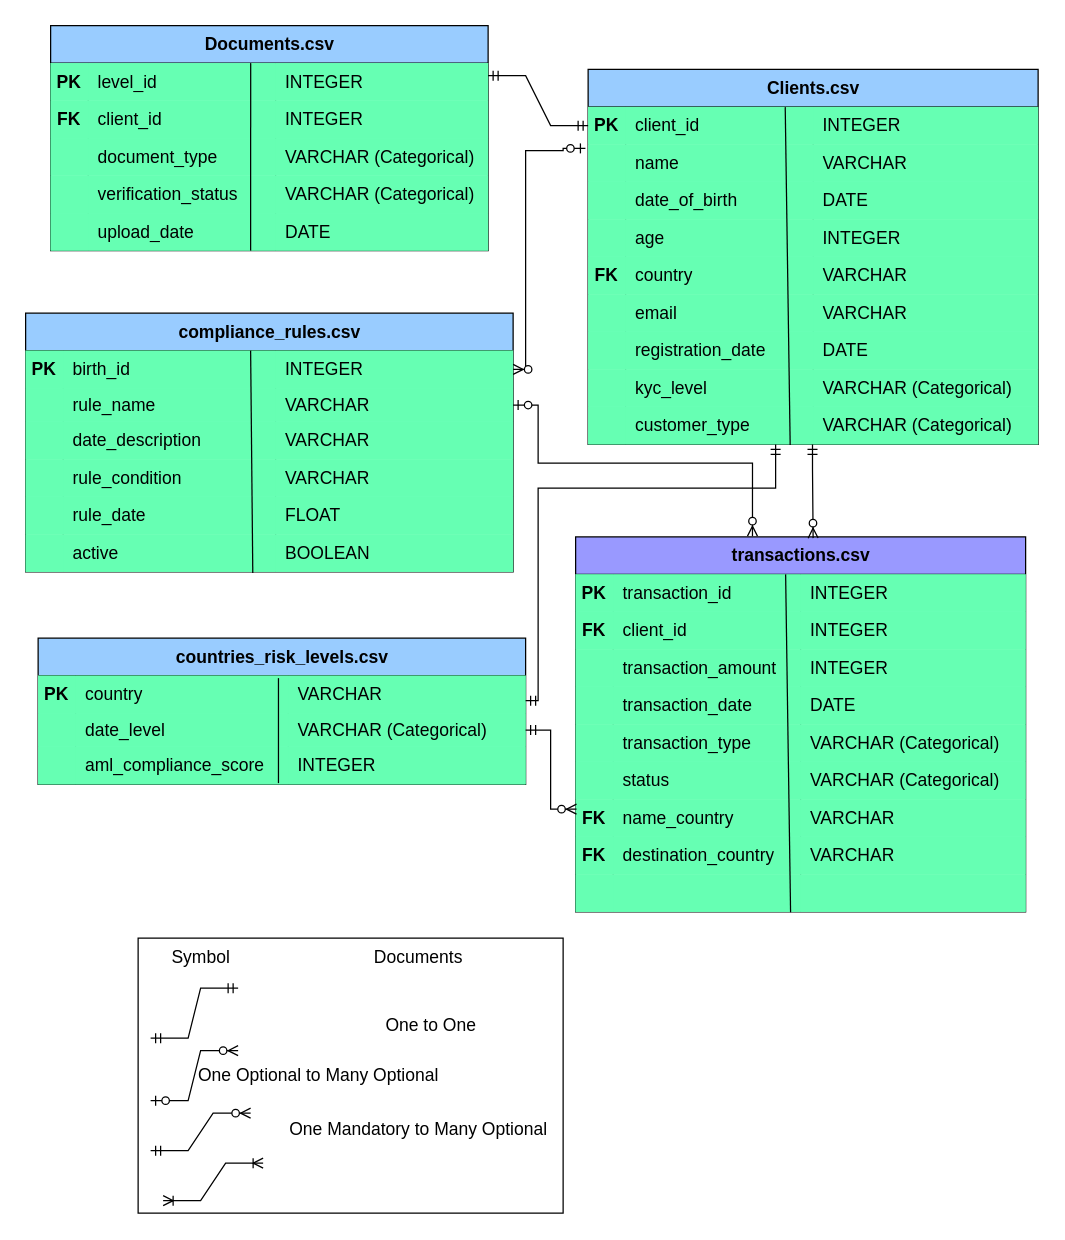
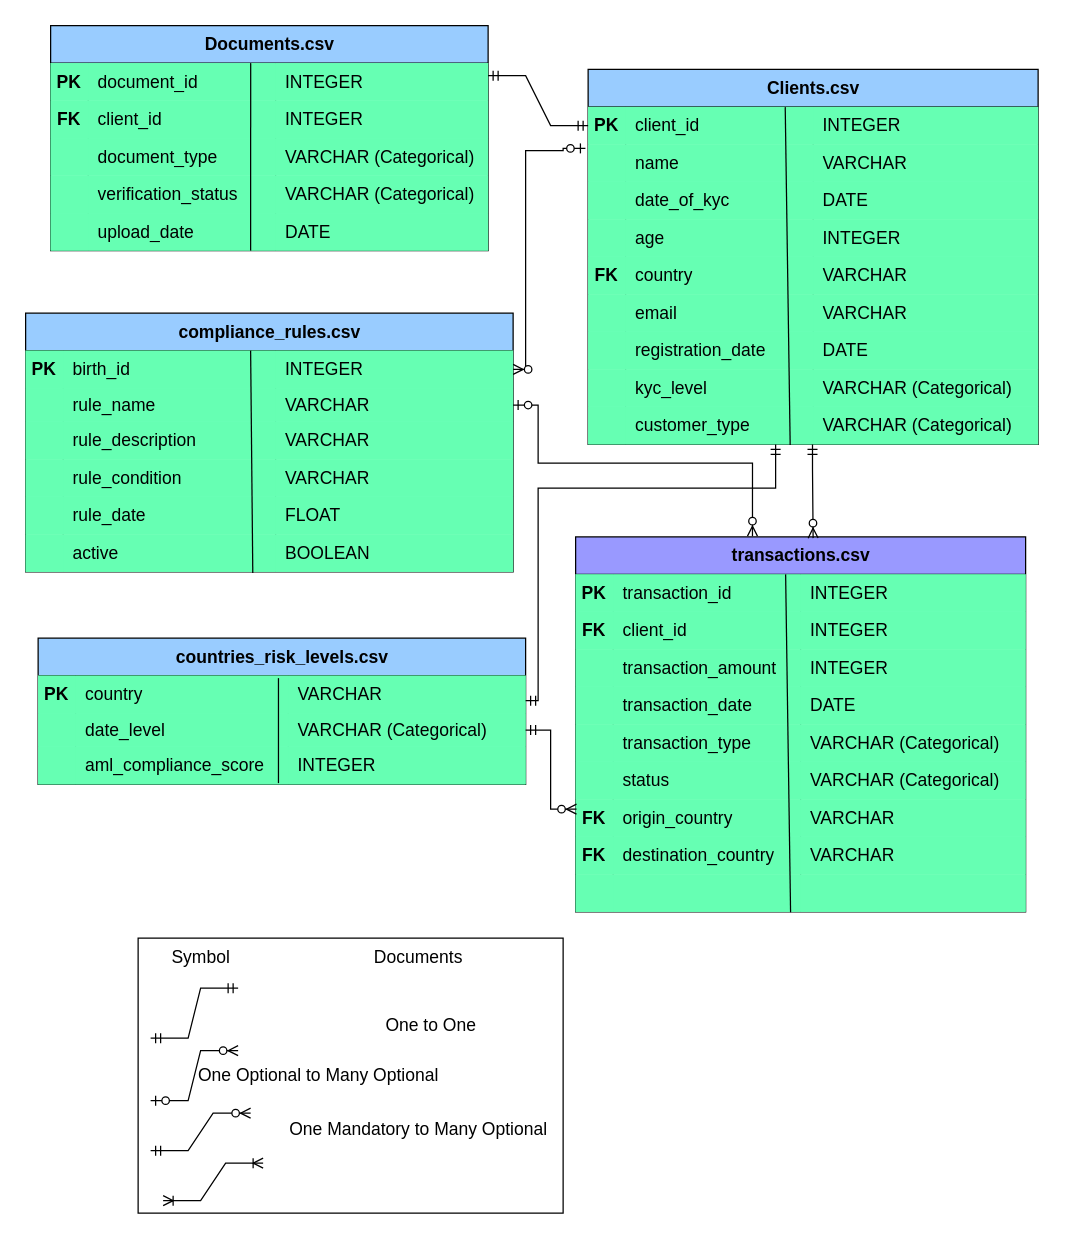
node "level_id": label "level_id" -> "document_id"
node "date_of_birth": label "date_of_birth" -> "date_of_kyc"
node "date_description": label "date_description" -> "rule_description"
node "name_country": label "name_country" -> "origin_country"
